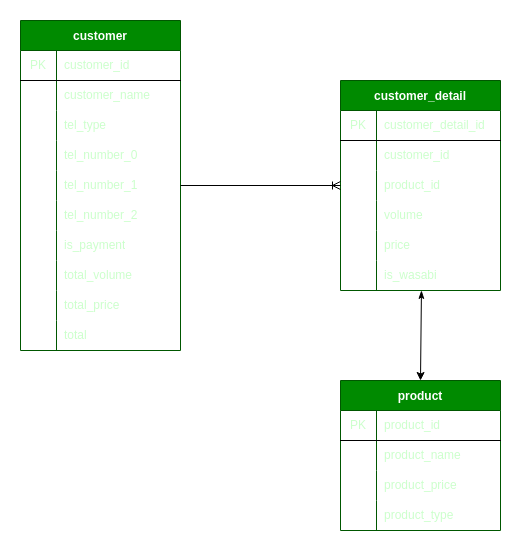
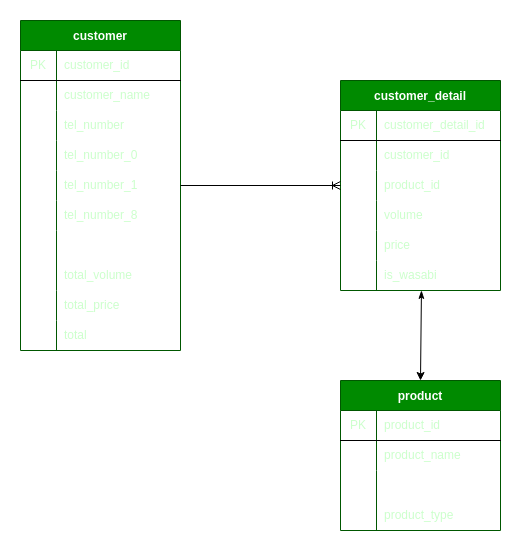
node "tel_type": label "tel_type" -> "tel_number"
node "tel_number_2": label "tel_number_2" -> "tel_number_8"
node "is_payment": removed
node "product_price": removed
